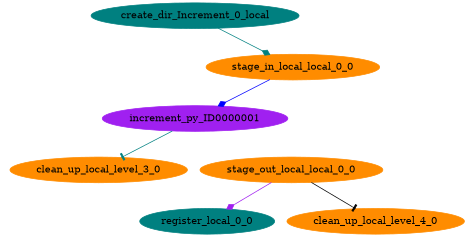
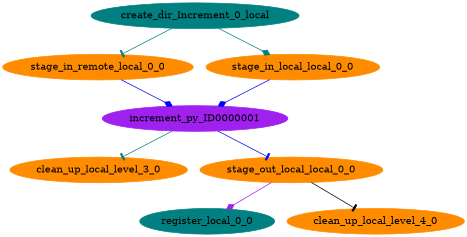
node "stage_in_remote_local_0_0": added
edge "increment_py_ID0000001" -> "stage_out_local_local_0_0": added
